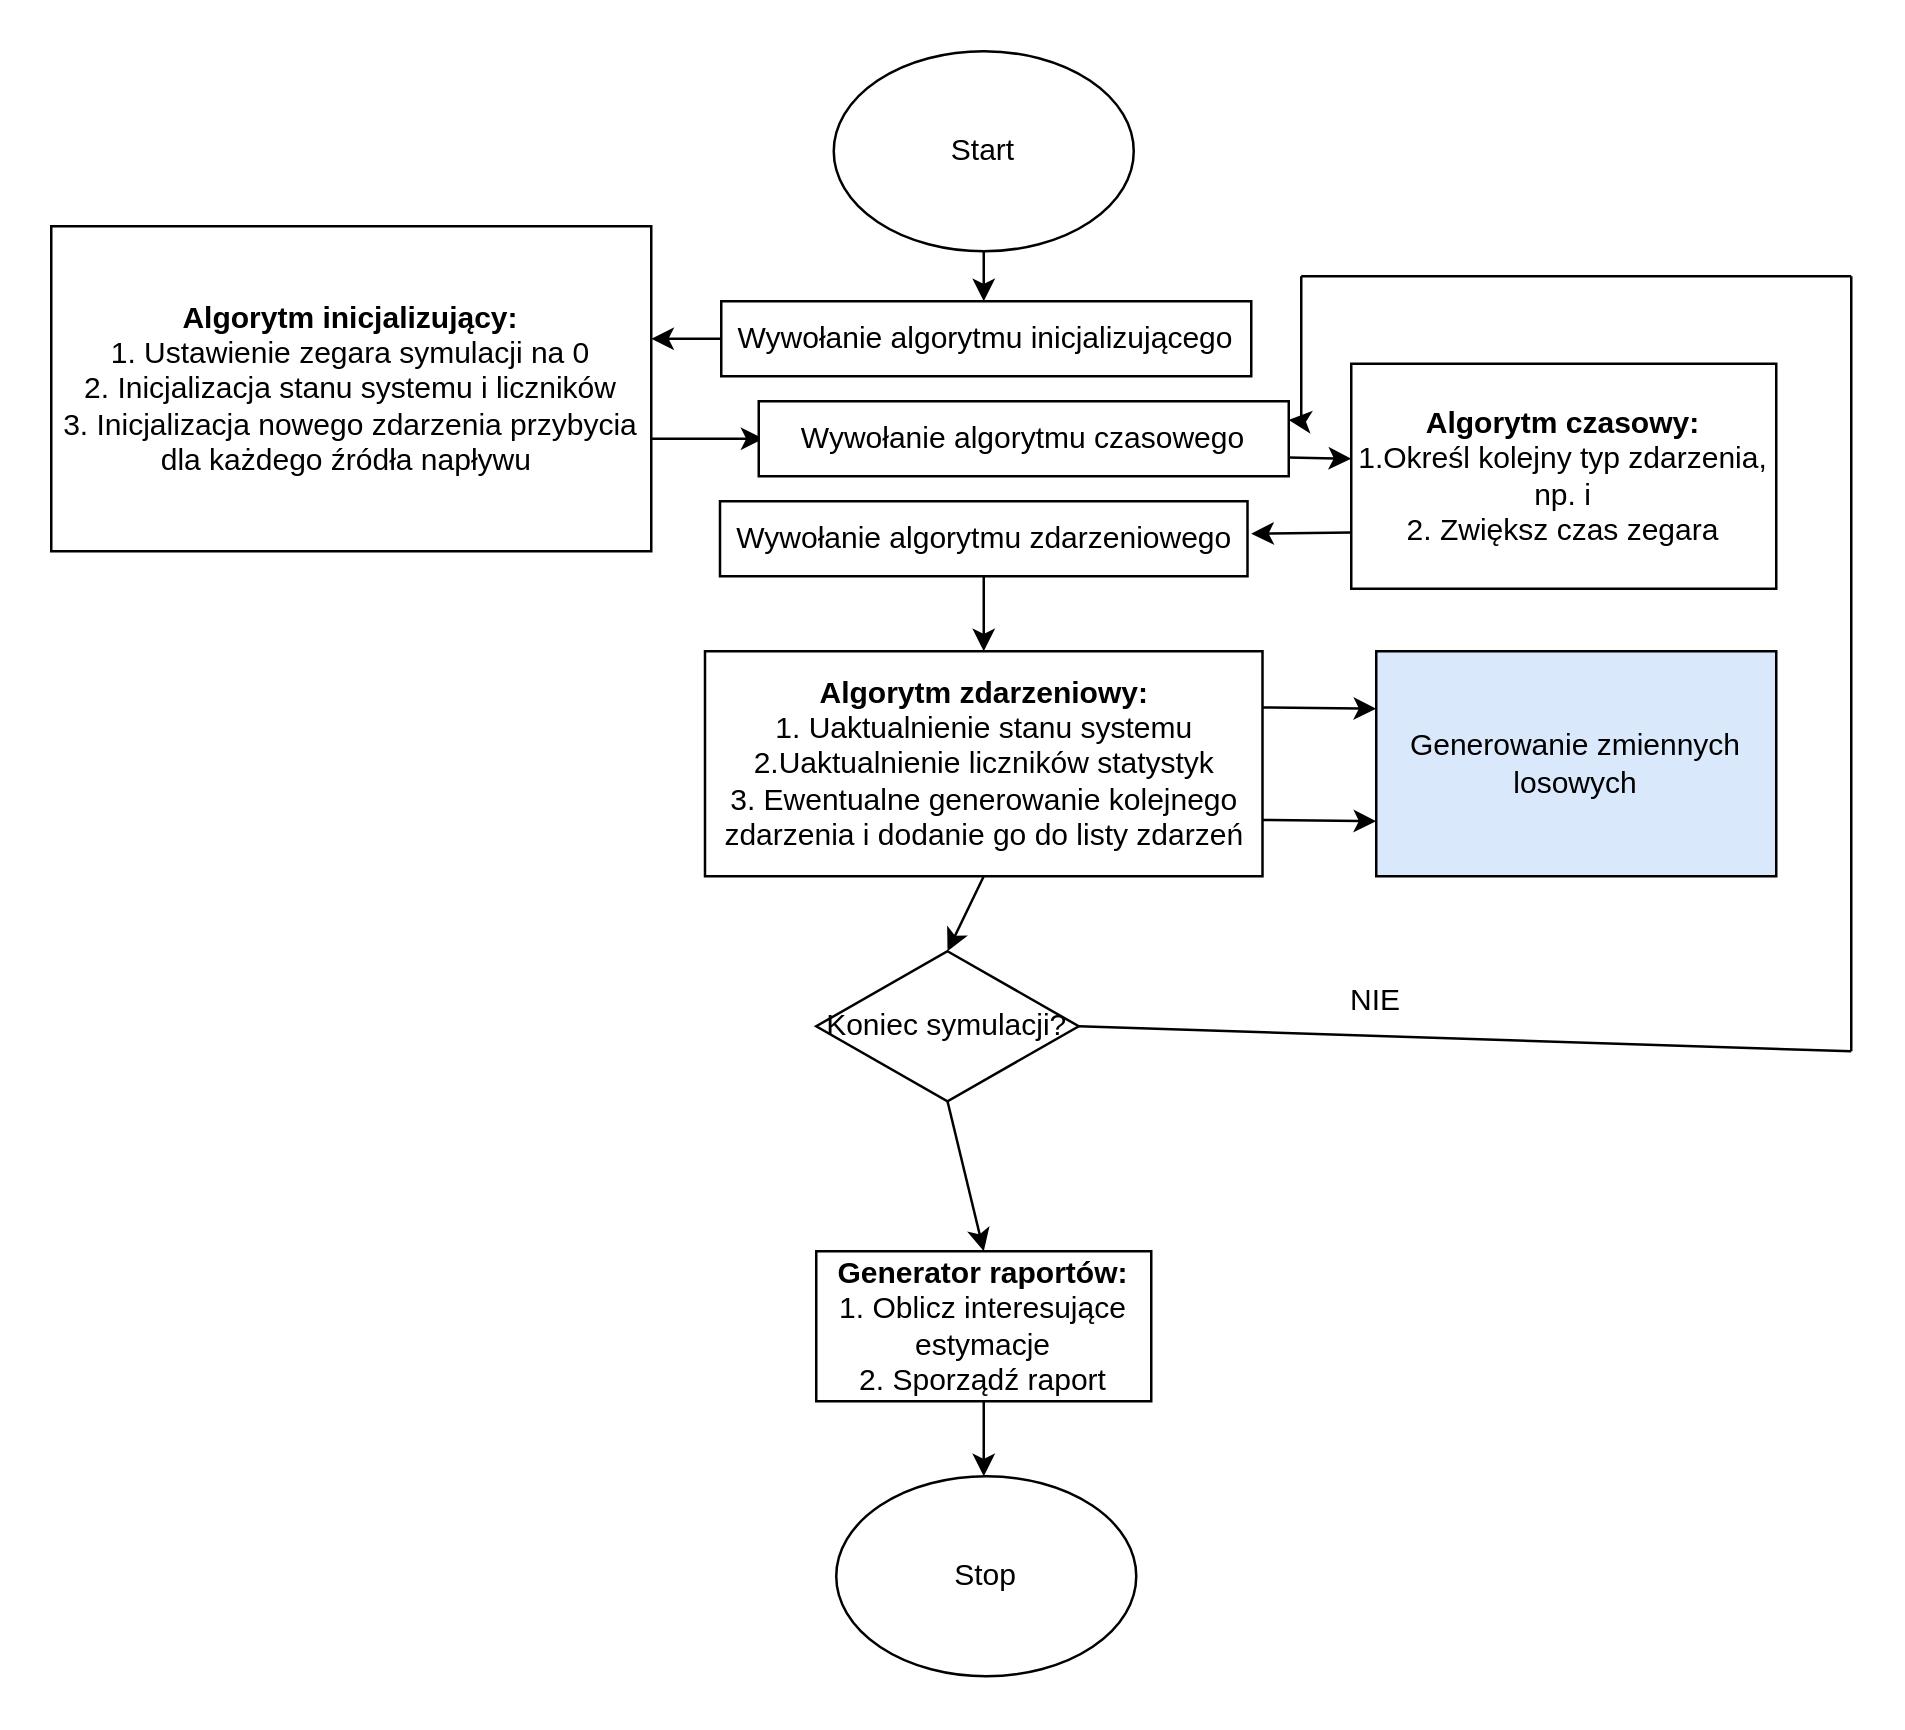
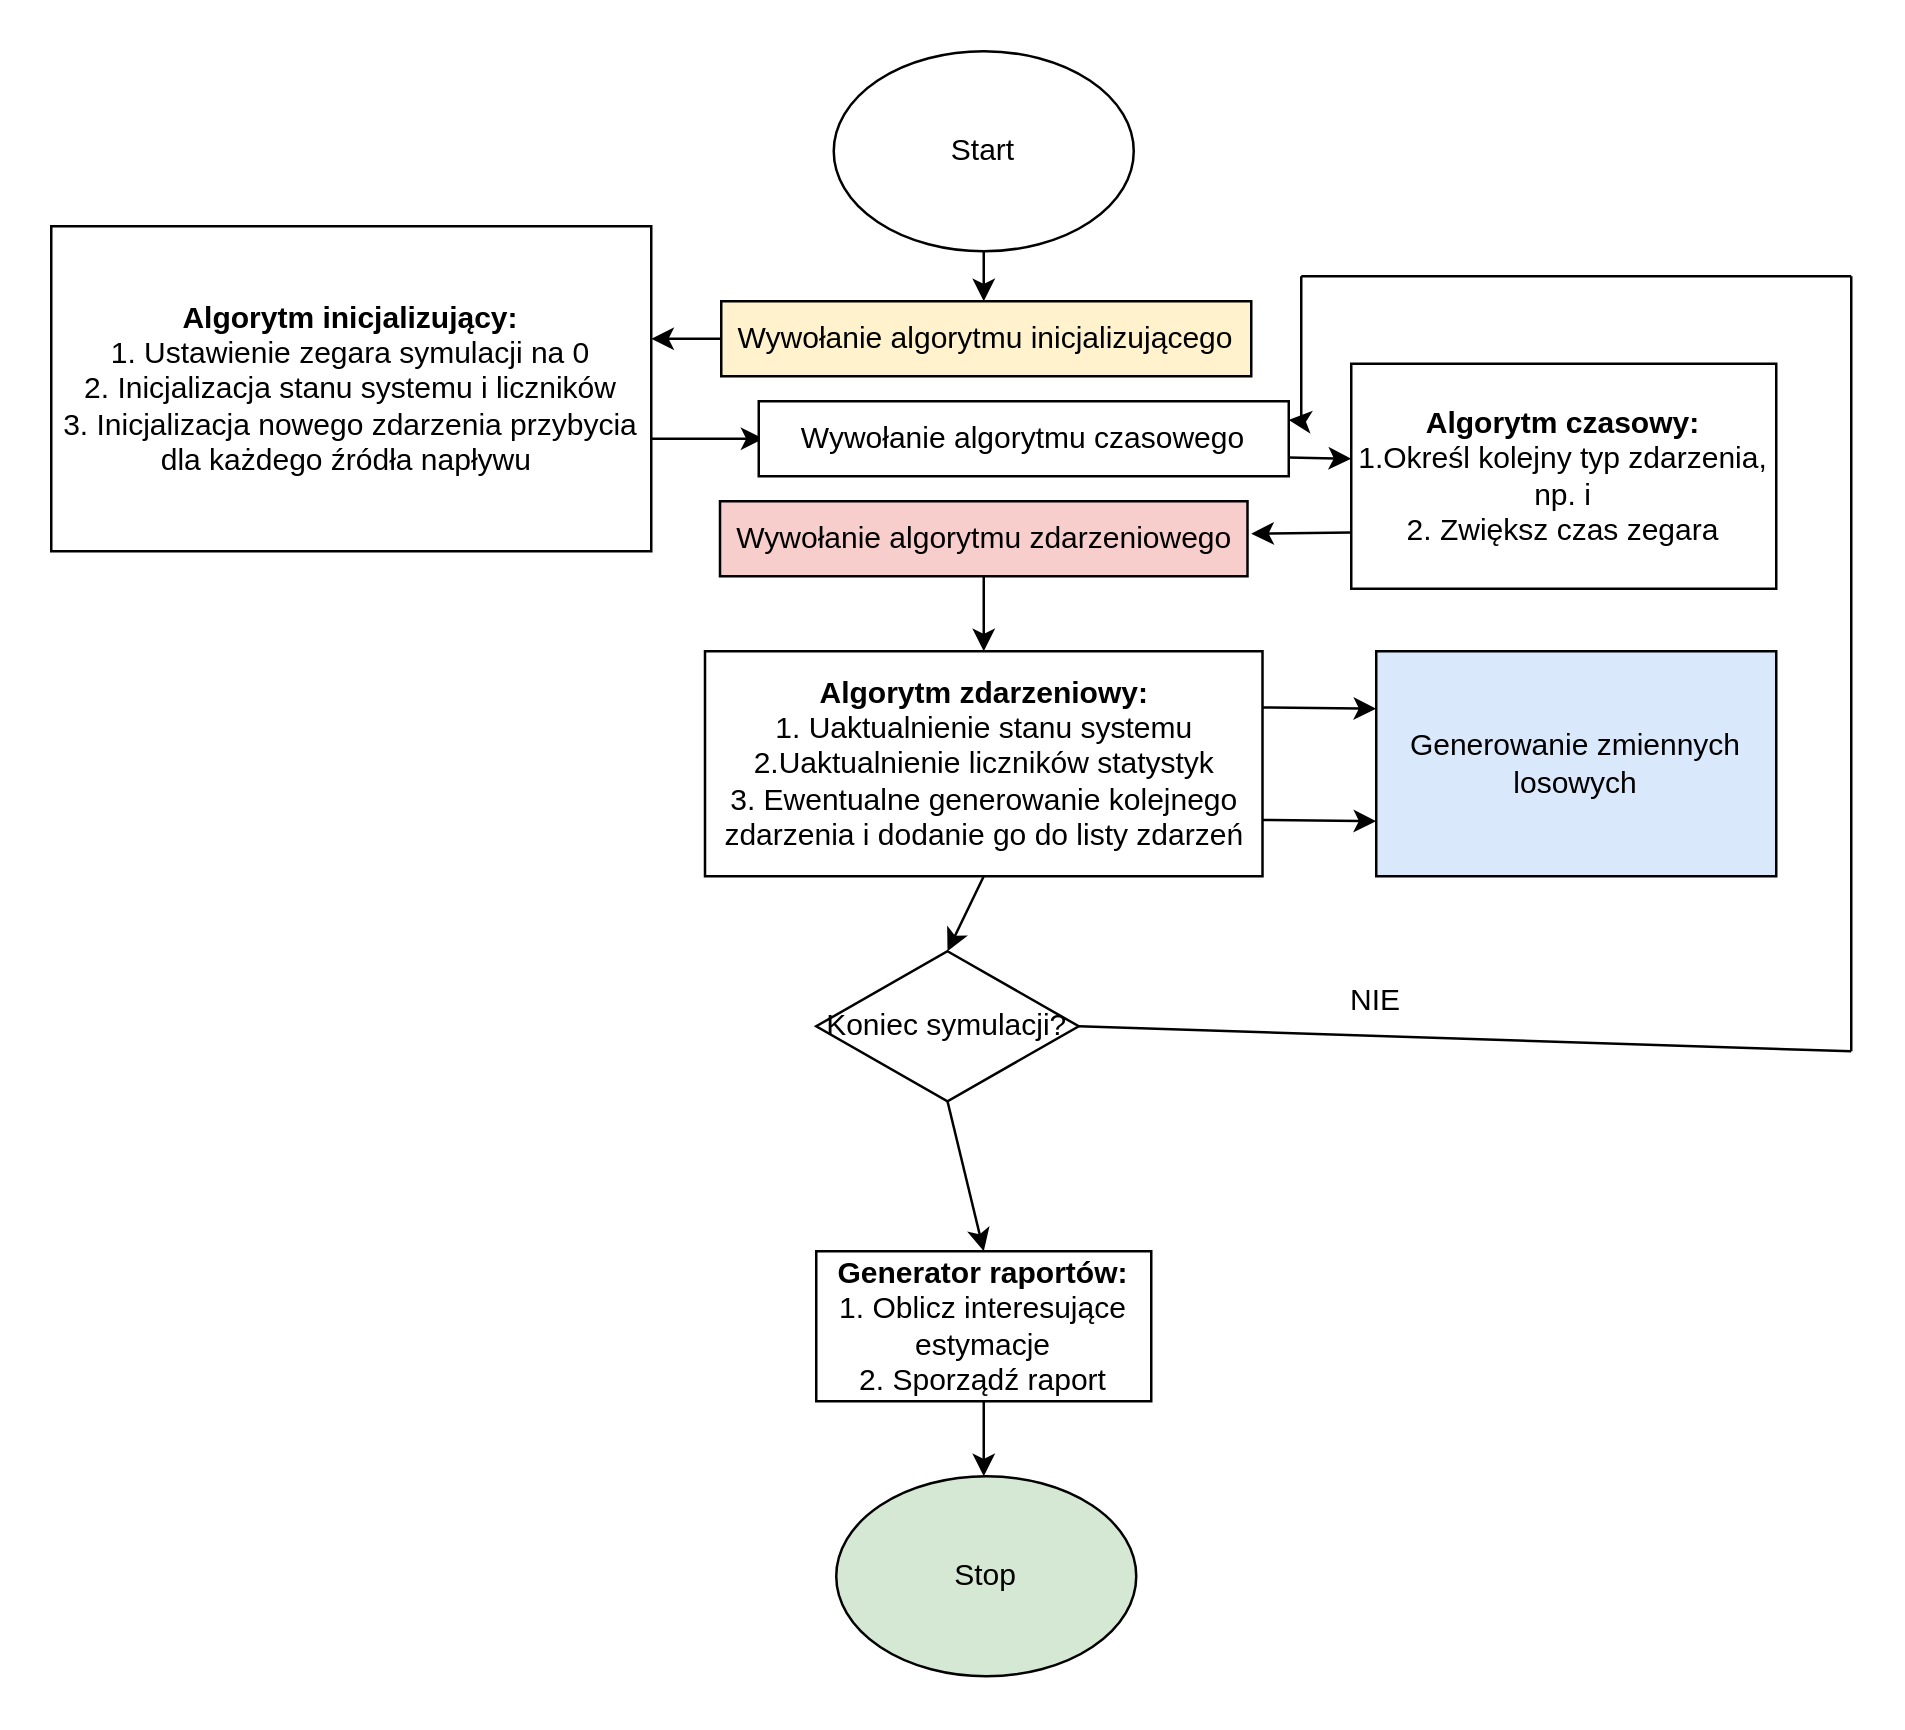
node "Wywołanie algorytmu inicjalizującego": fillcolor #ffffff -> #fff2cc
node "Wywołanie algorytmu zdarzeniowego": fillcolor #ffffff -> #f8cecc
node "Stop": fillcolor #ffffff -> #d5e8d4
